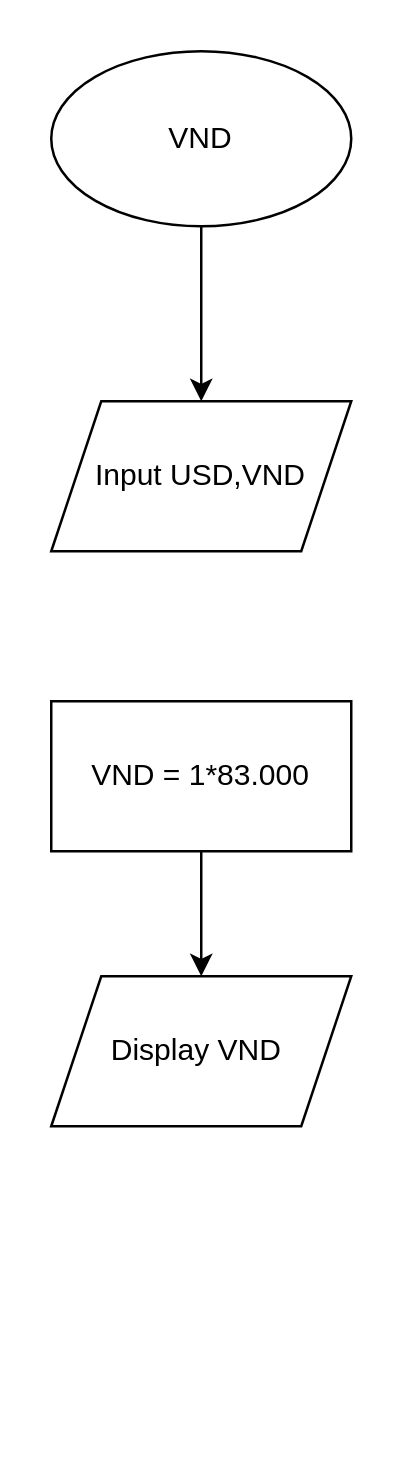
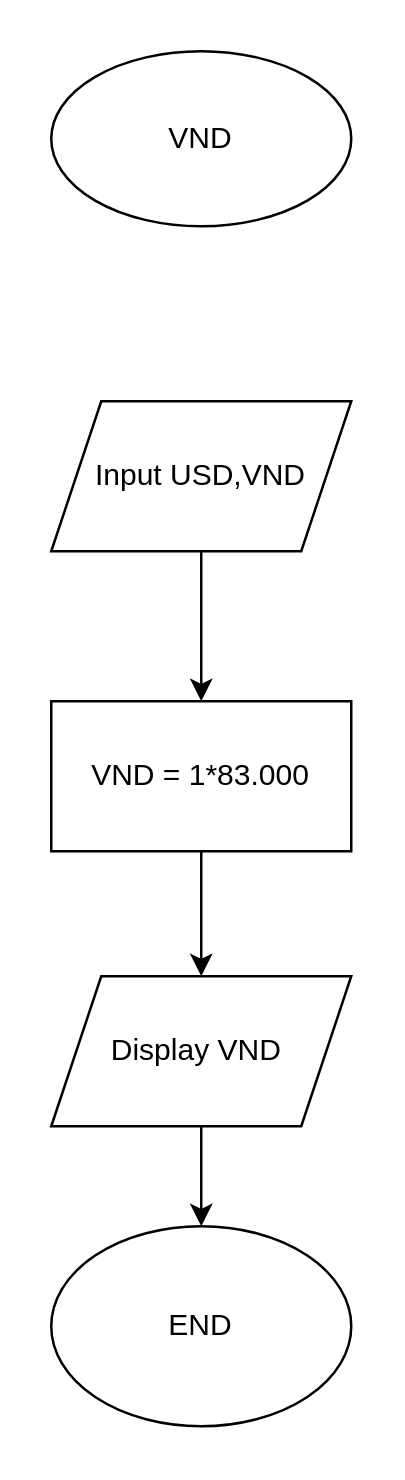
edge "VND" -> "Input USD,VND": removed
edge "Input USD,VND" -> "VND = 1*83.000": added
edge "Display VND" -> "END": added
node "END": added
